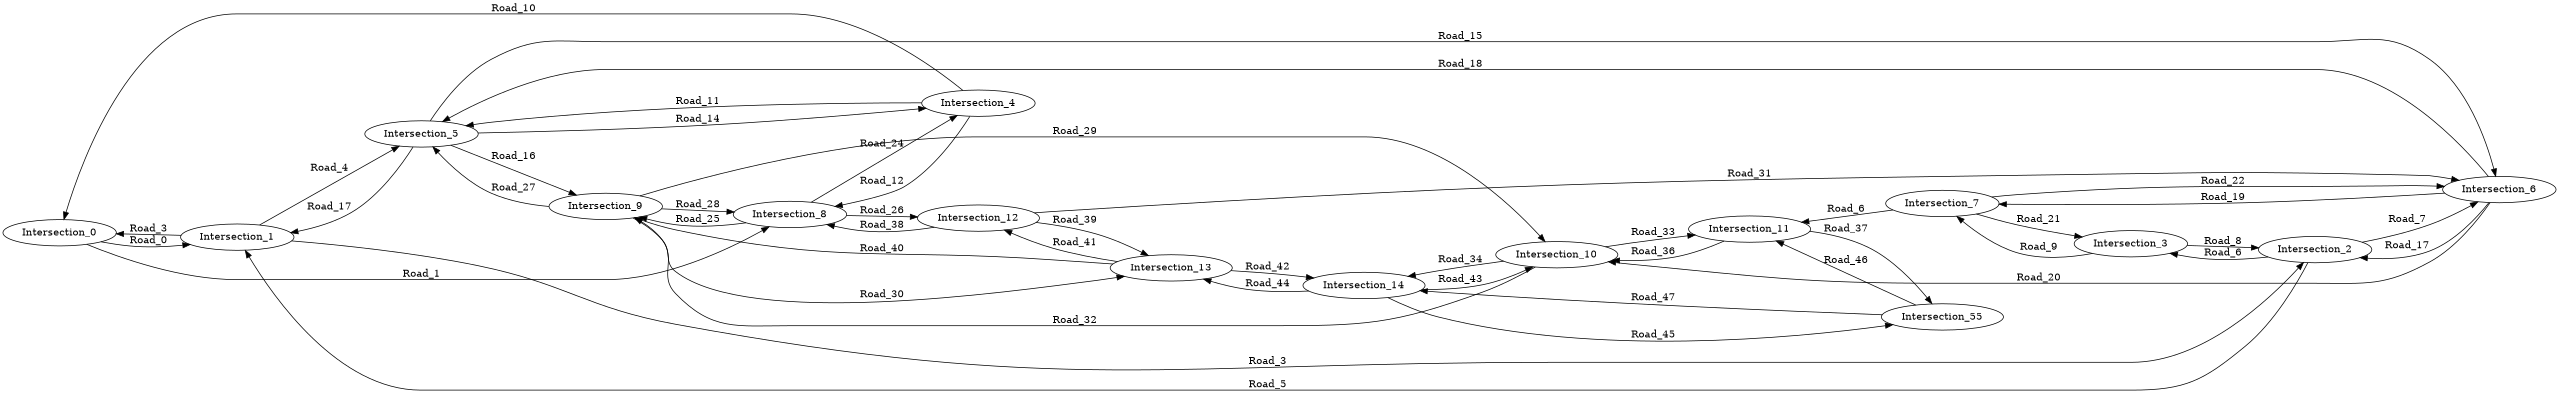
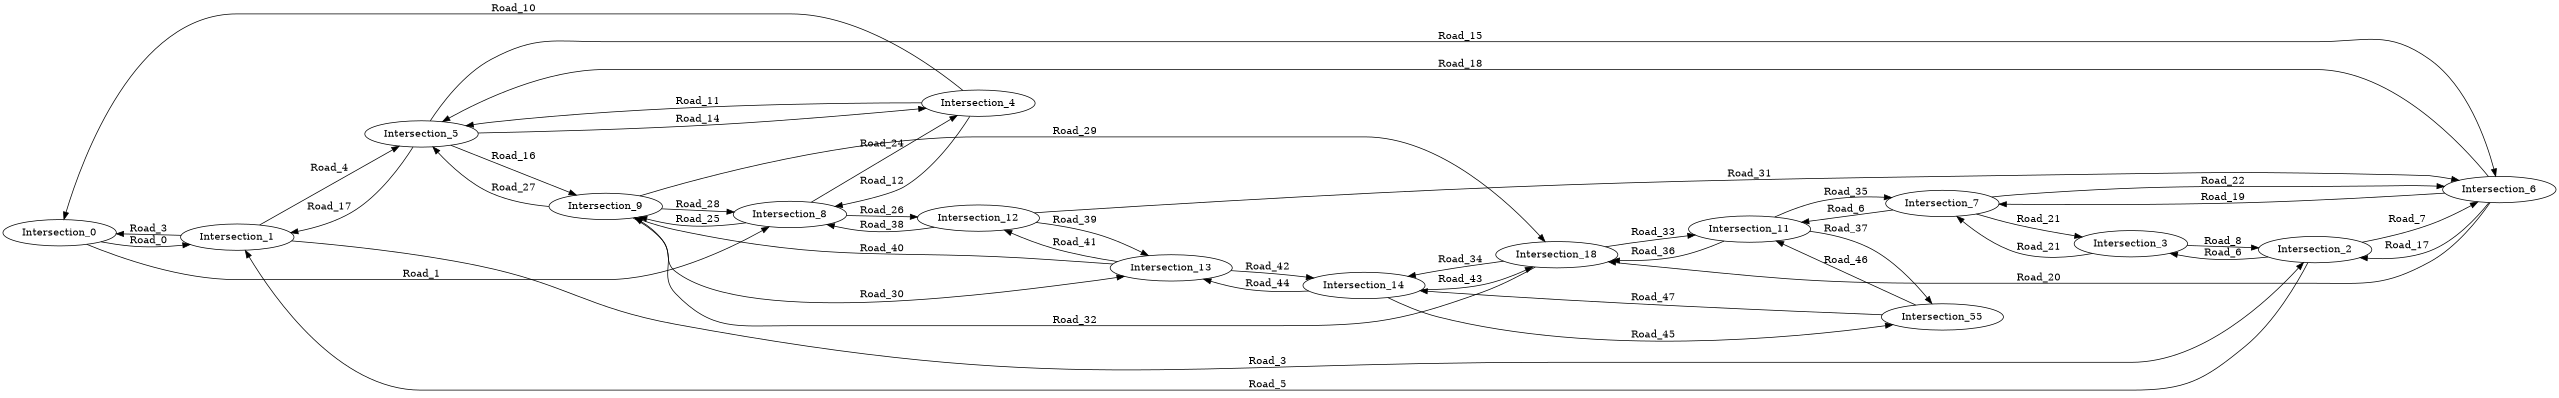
edge "Intersection_11" -> "Intersection_7": added, label "Road_35"
edge "Intersection_3" -> "Intersection_7": label "Road_9" -> "Road_21"
node "Intersection_10": label "Intersection_10" -> "Intersection_18"
